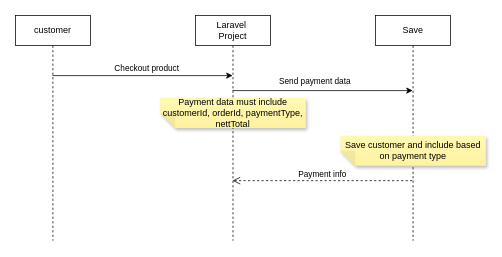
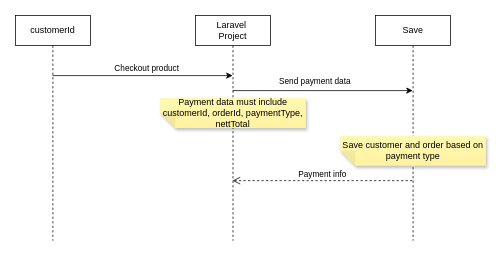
node "customer": label "customer" -> "customerId"
node "Save customer and include based on payment type": label "Save customer and include based on payment type" -> "Save customer and order based on payment type"
